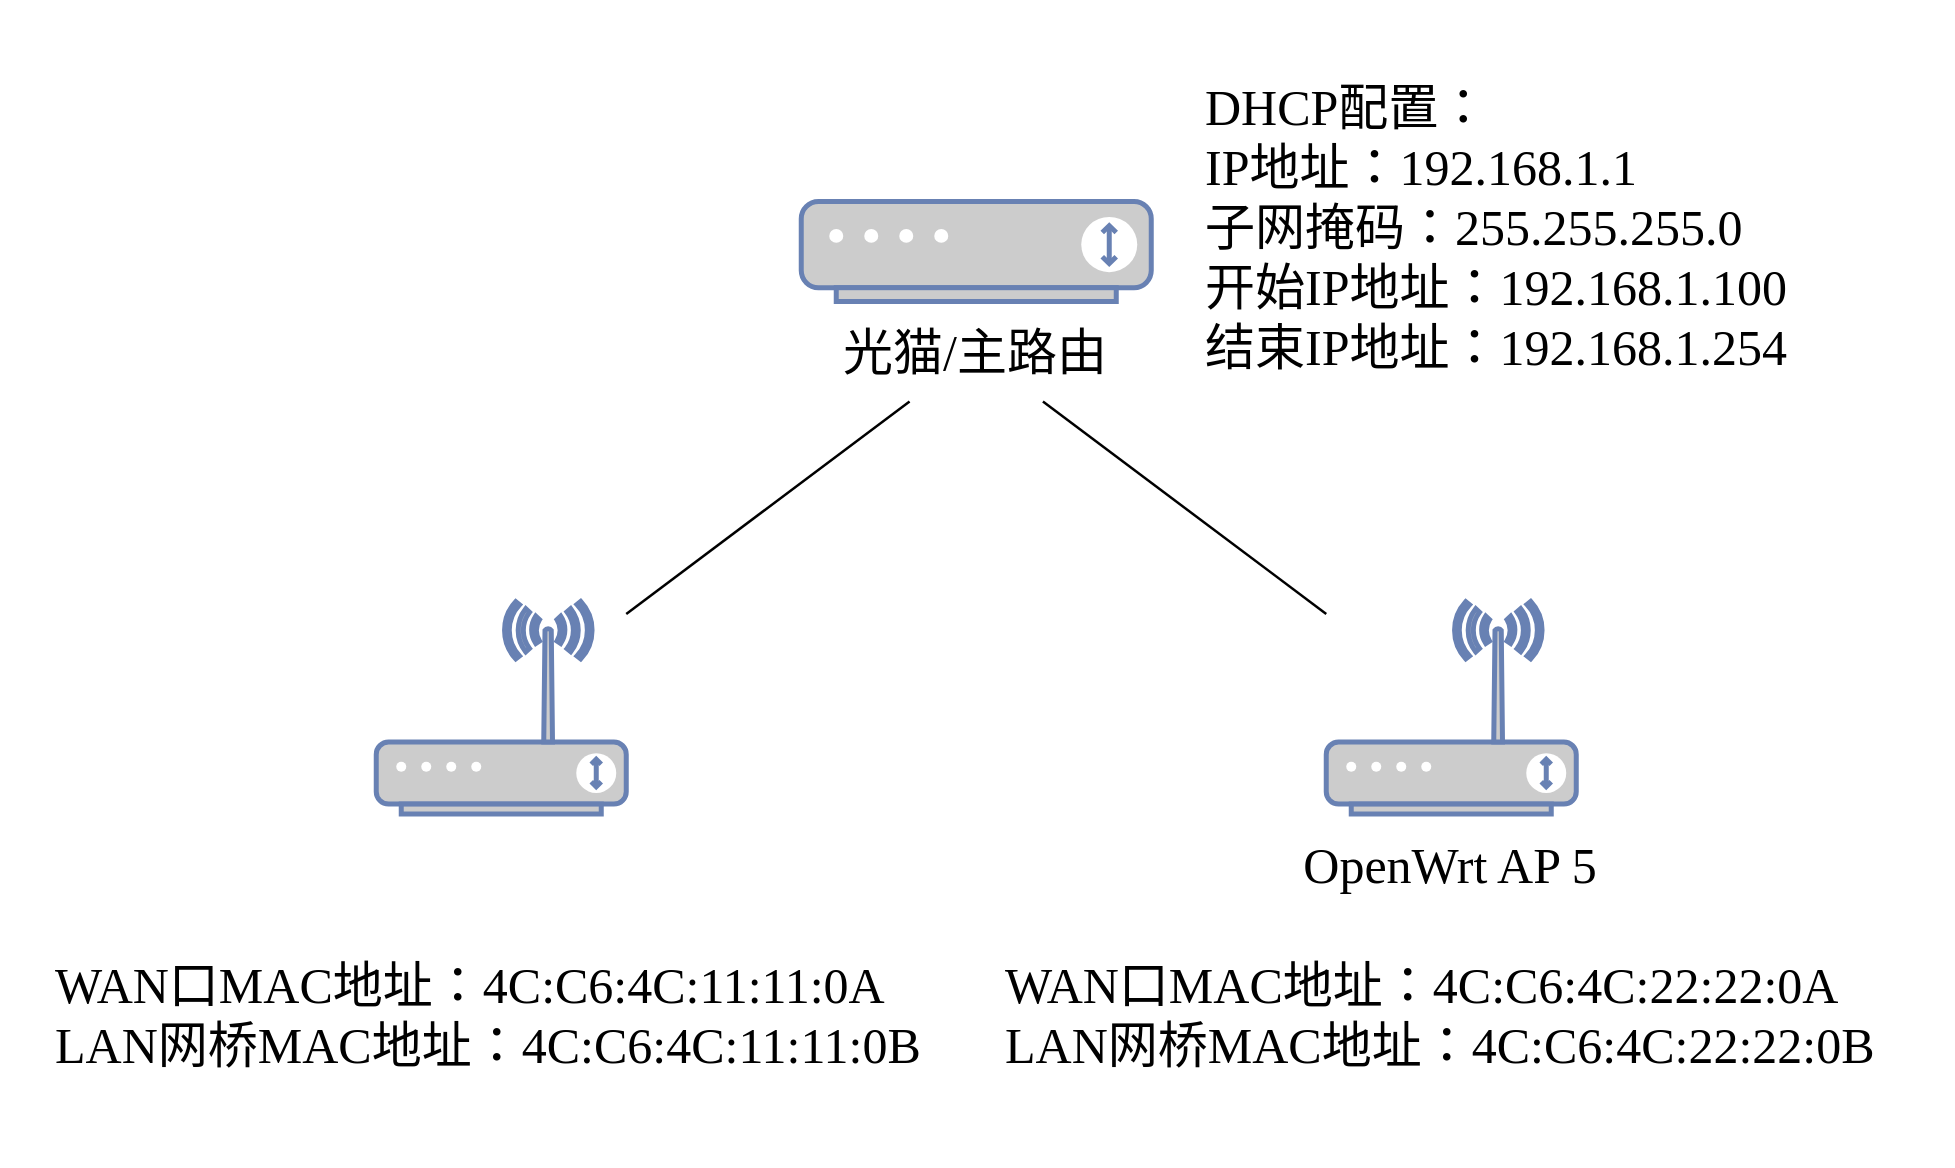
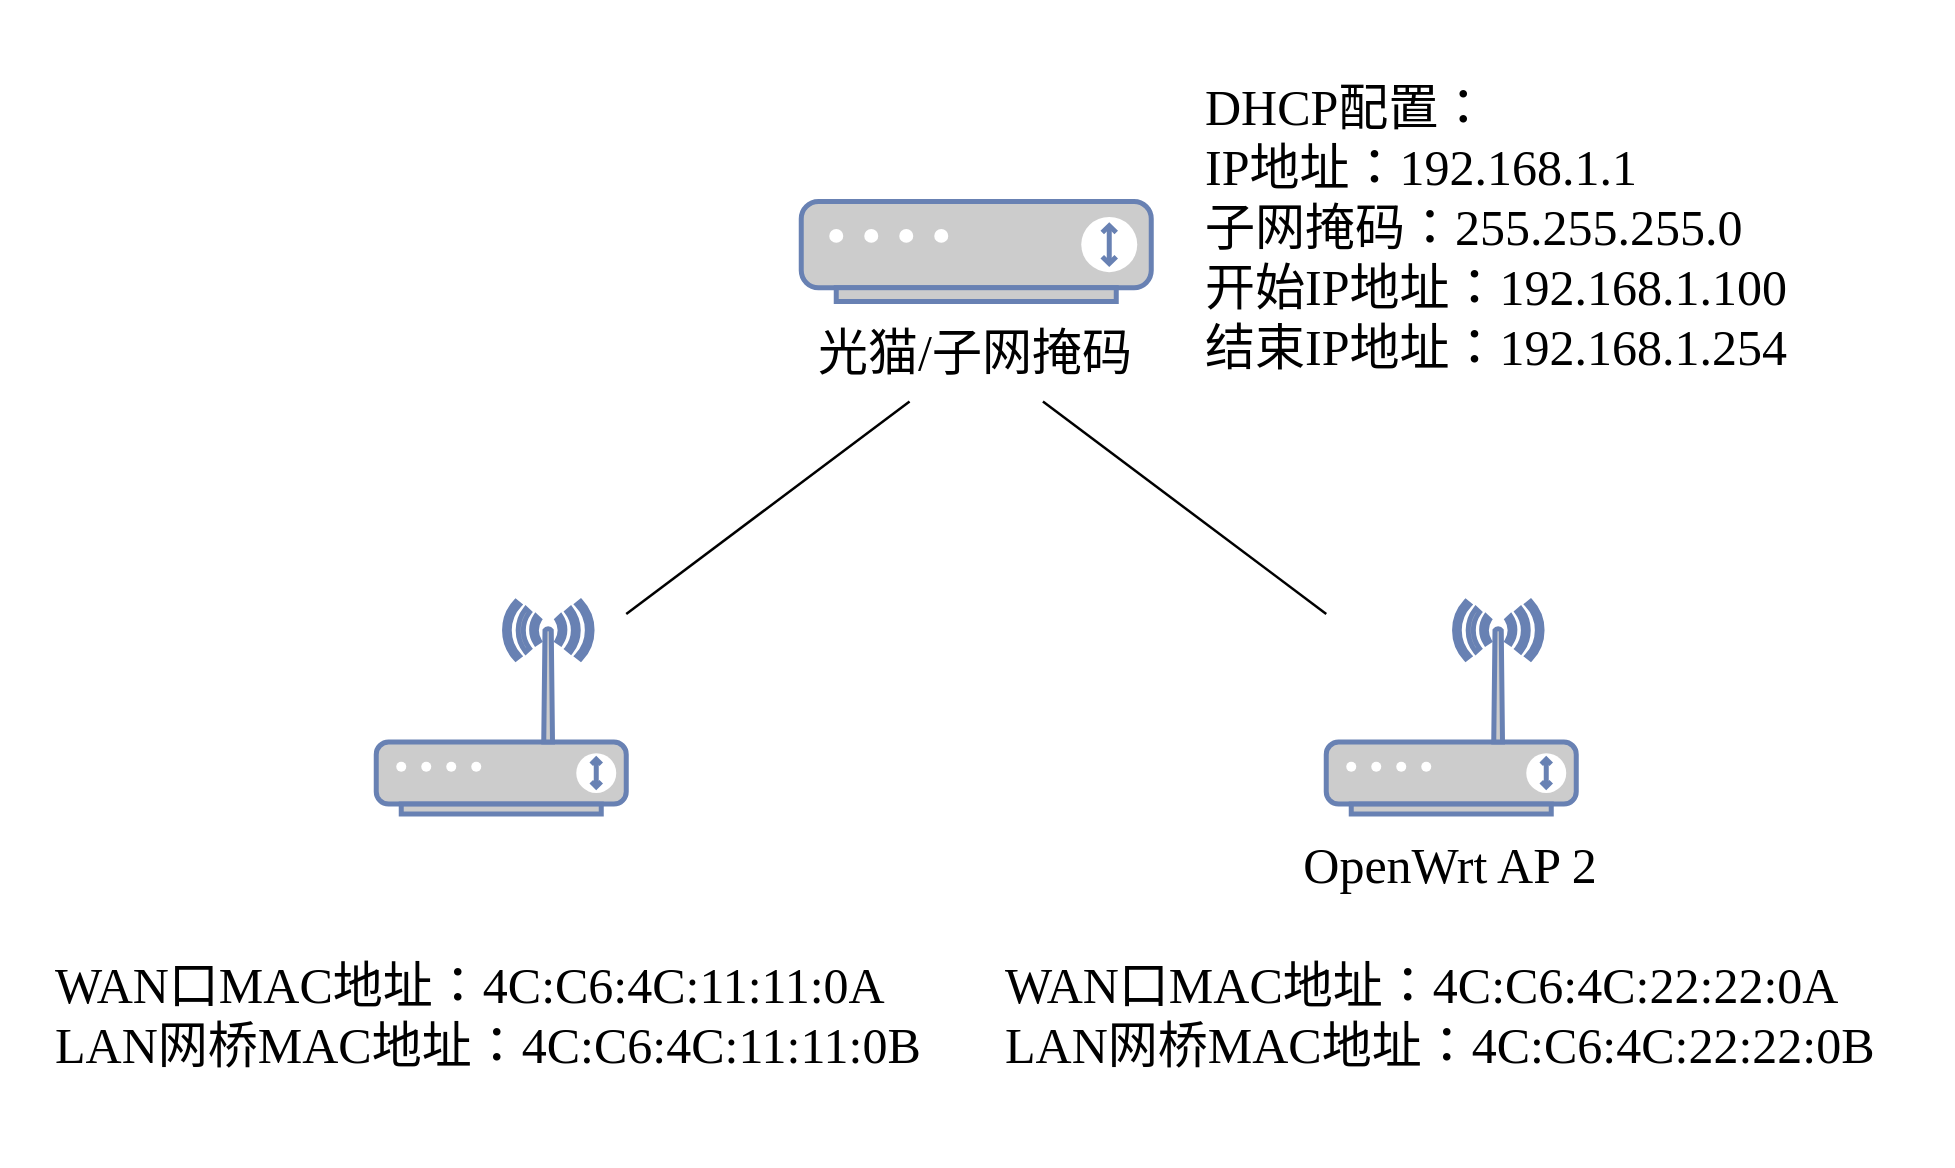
node "光猫/主路由": label "光猫/主路由" -> "光猫/子网掩码"
node "OpenWrt AP 5": label "OpenWrt AP 5" -> "OpenWrt AP 2"
